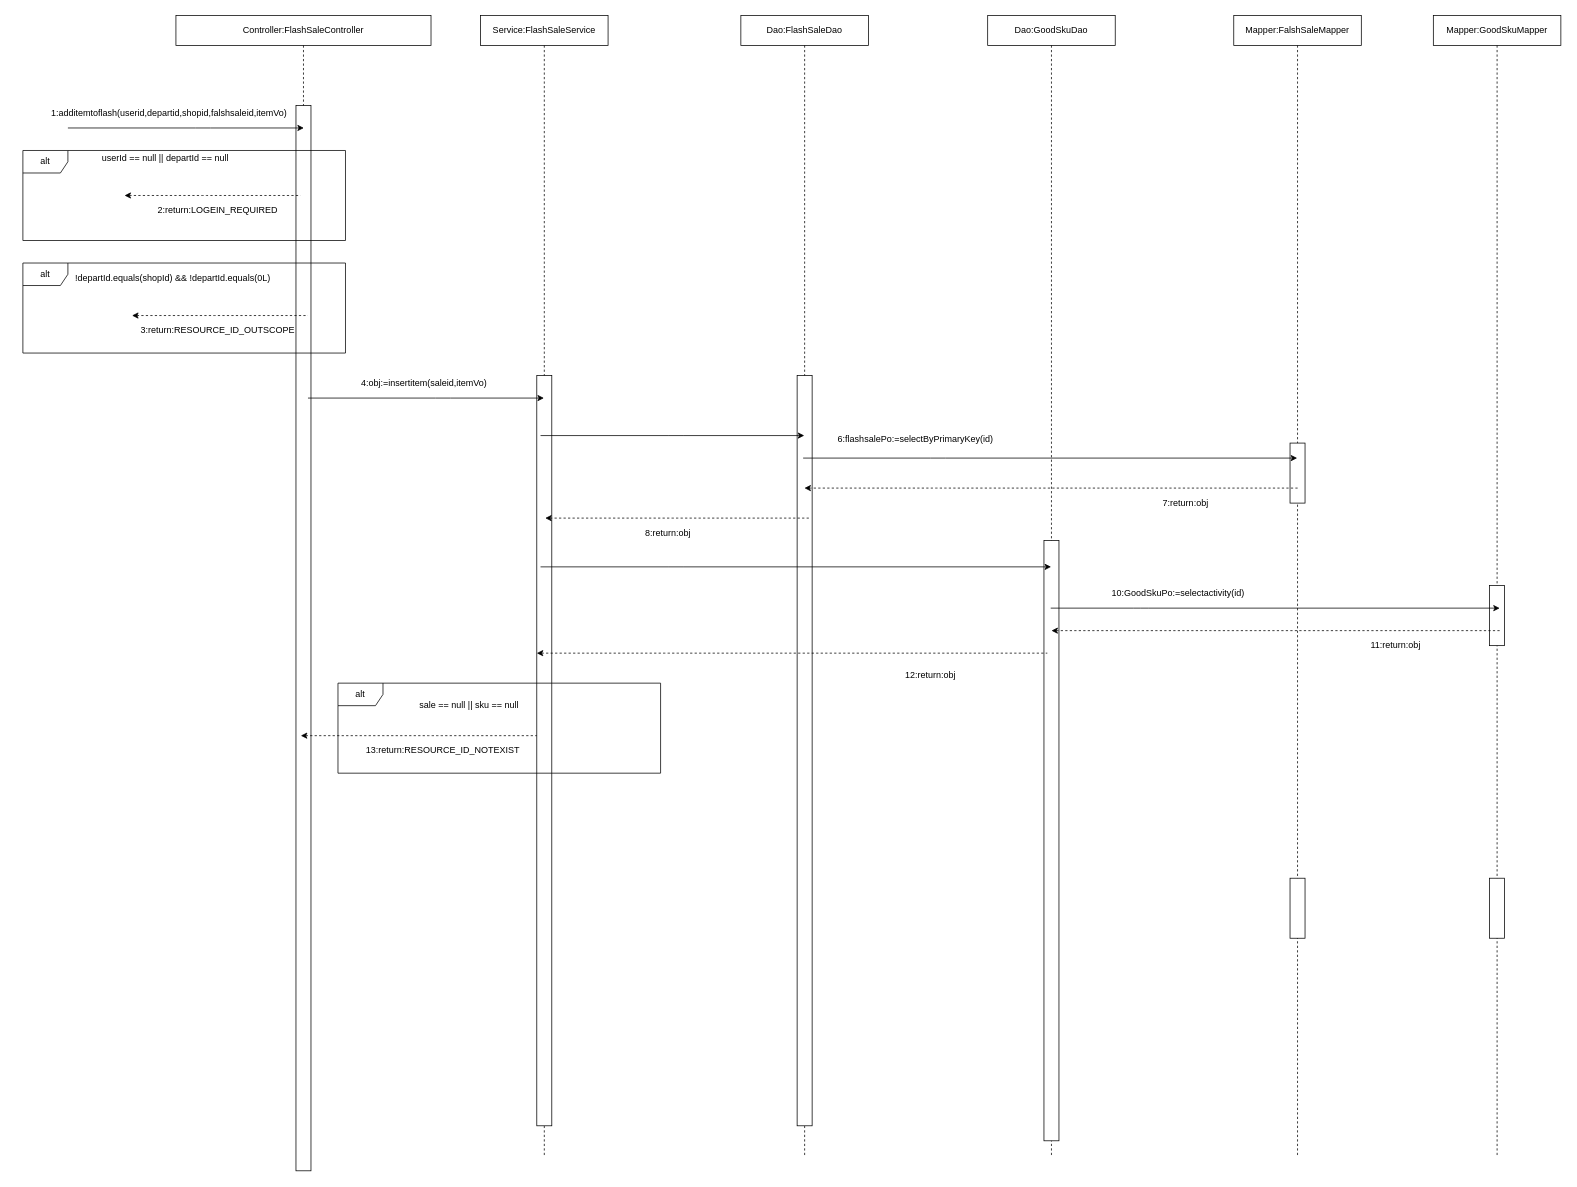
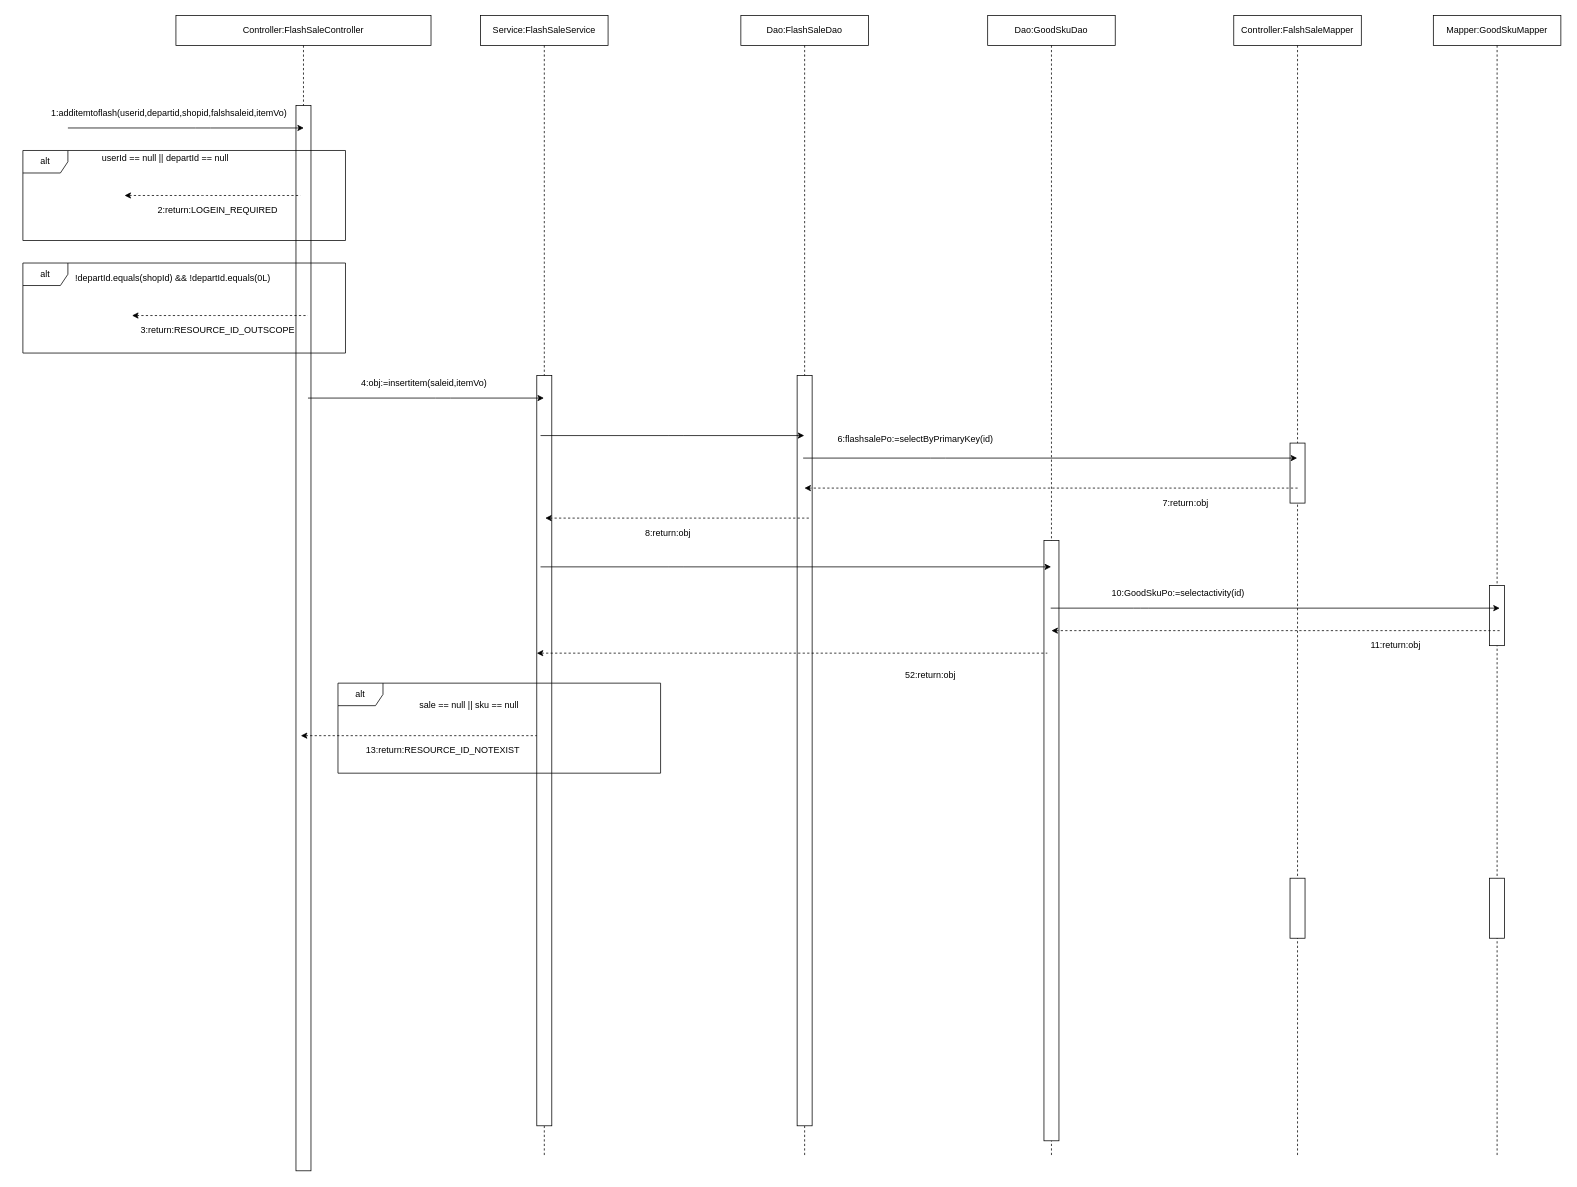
node "Mapper:FalshSaleMapper": label "Mapper:FalshSaleMapper" -> "Controller:FalshSaleMapper"
node "12:return:obj": label "12:return:obj" -> "52:return:obj"
